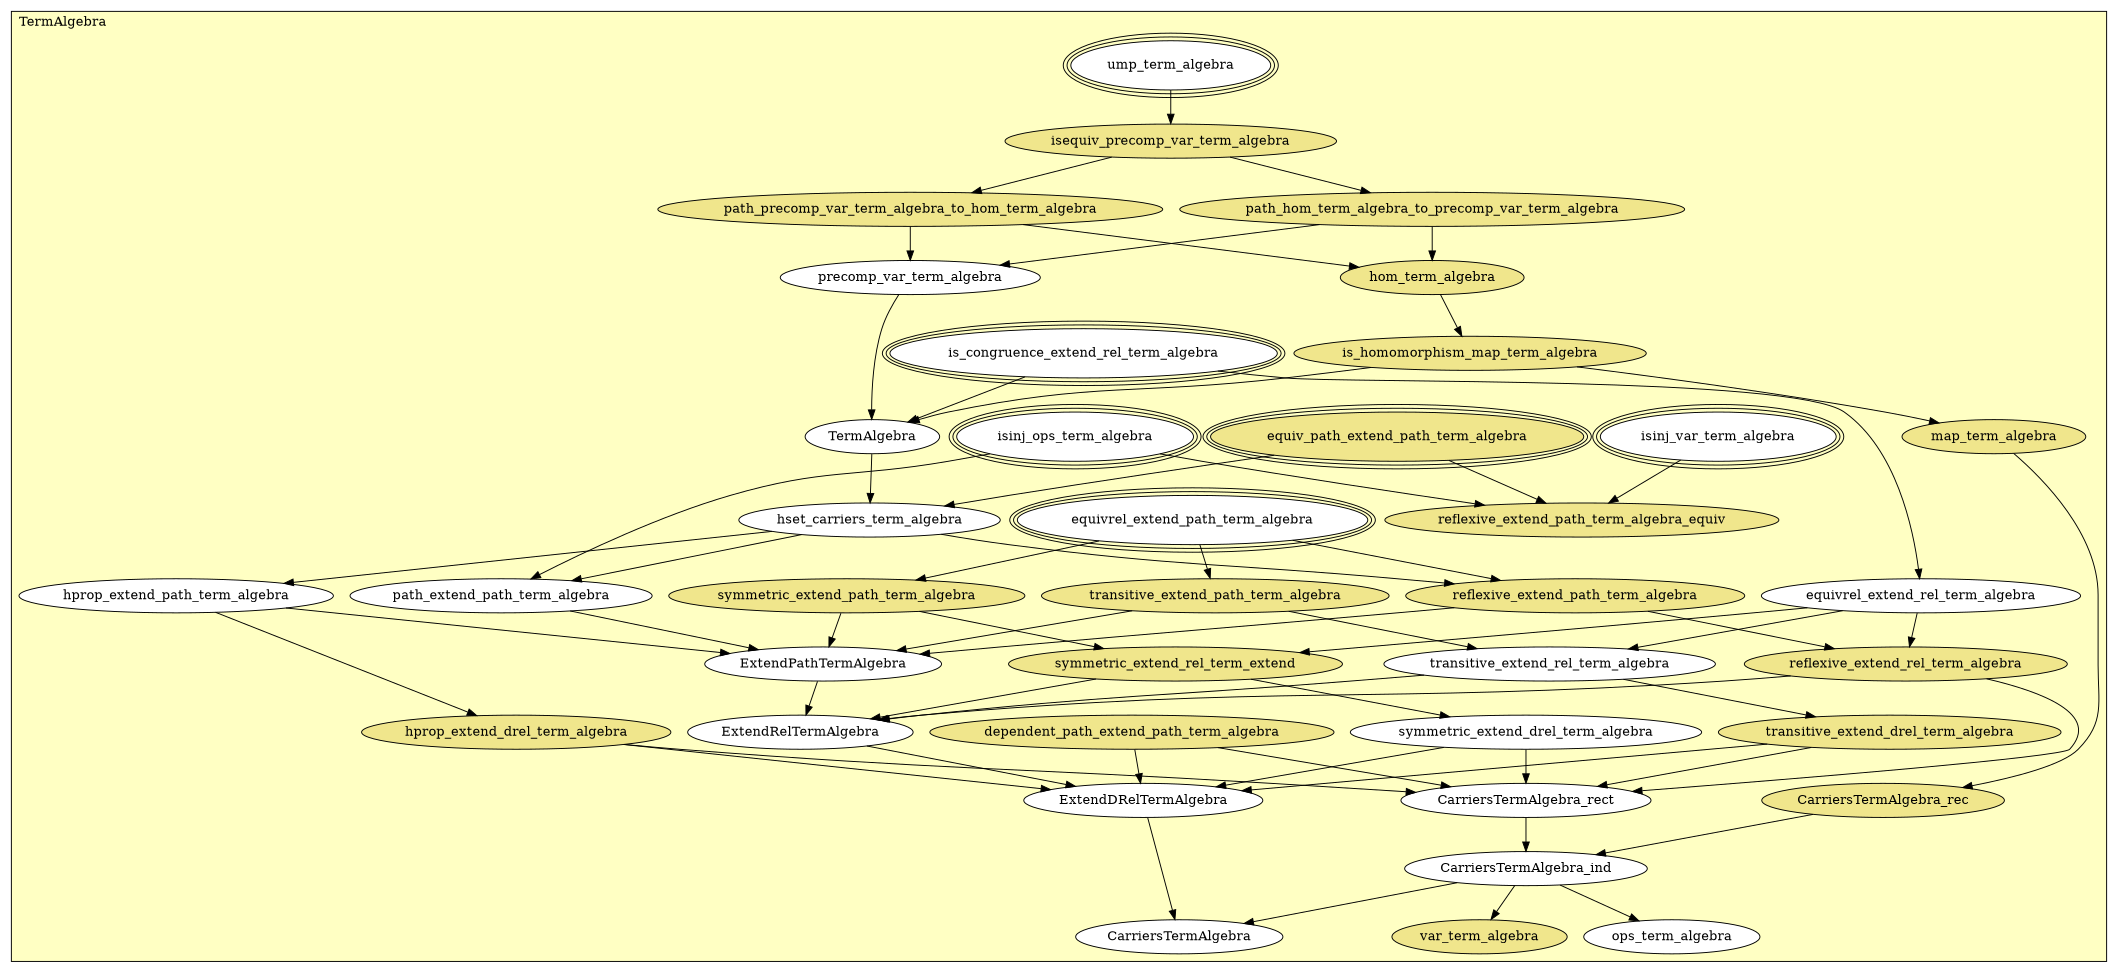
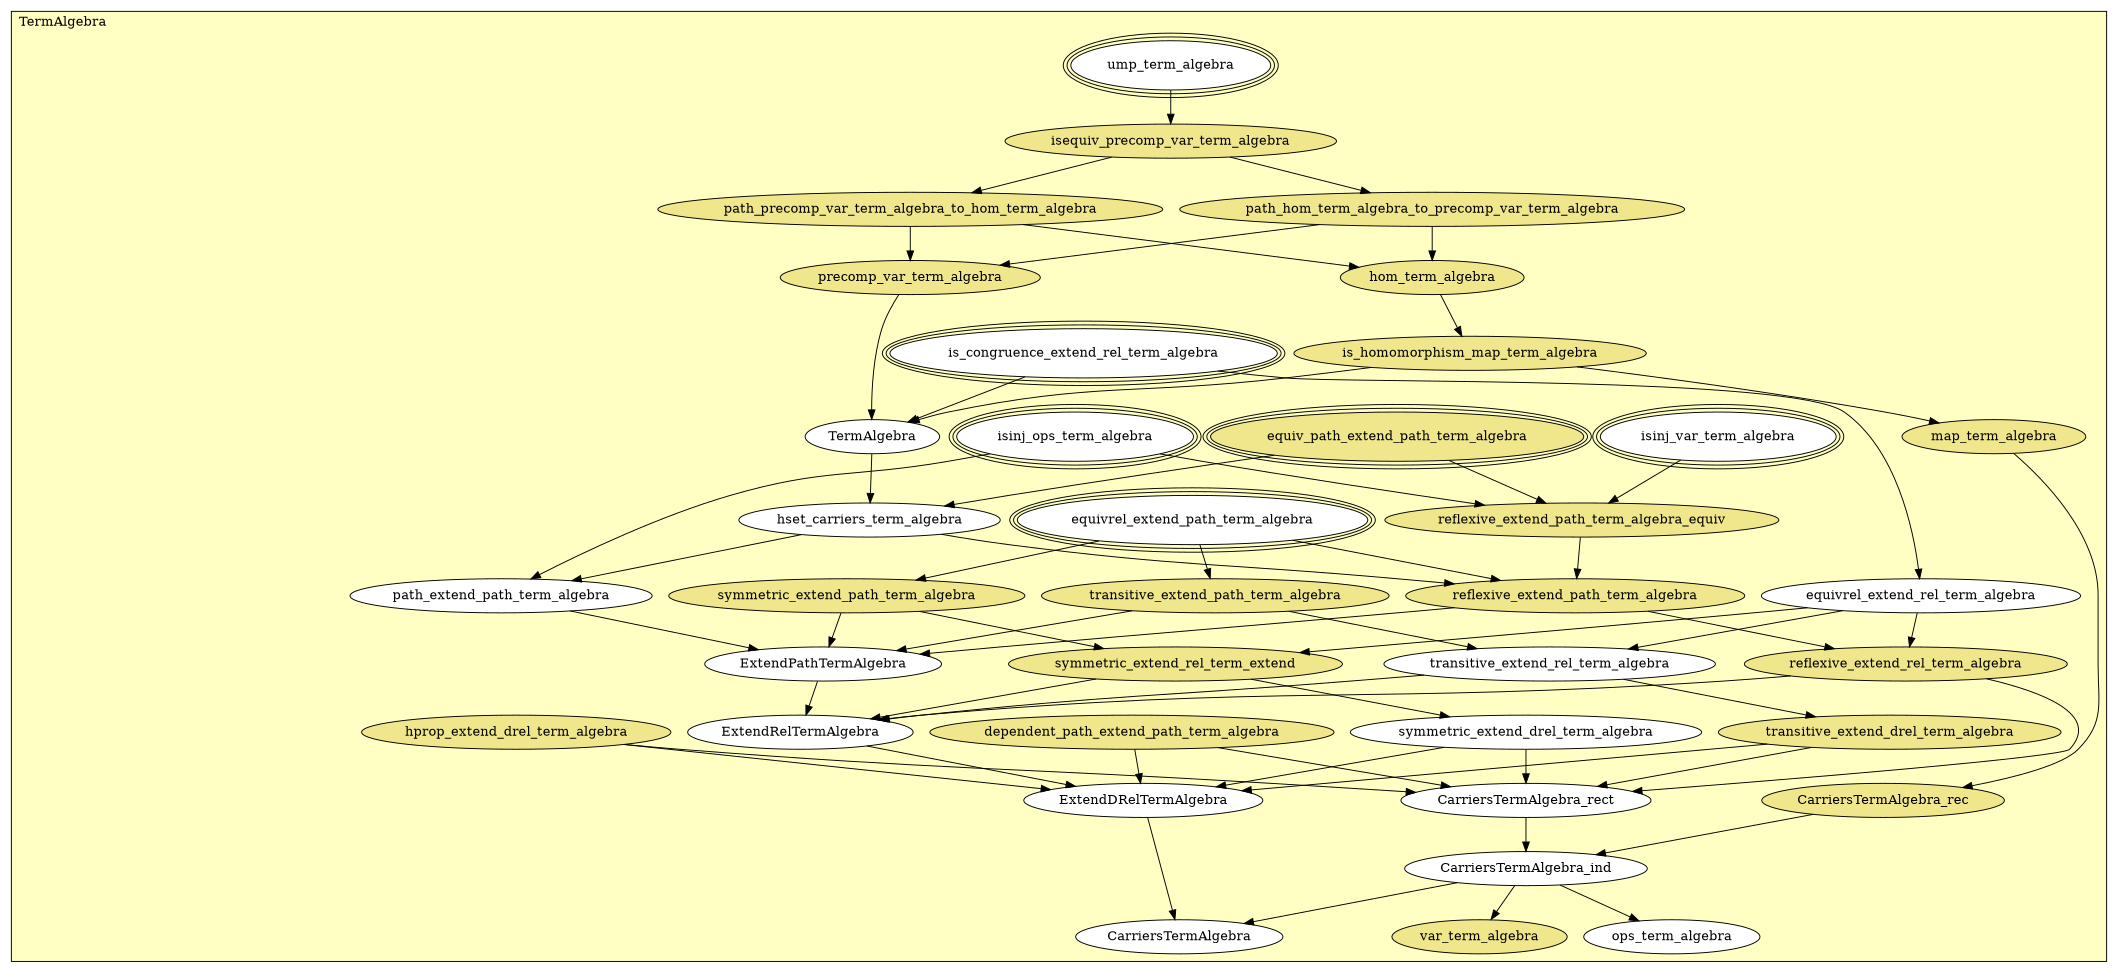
node "precomp_var_term_algebra": fillcolor white -> khaki
edge "reflexive_extend_path_term_algebra_equiv" -> "reflexive_extend_path_term_algebra": added
node "hprop_extend_path_term_algebra": removed
